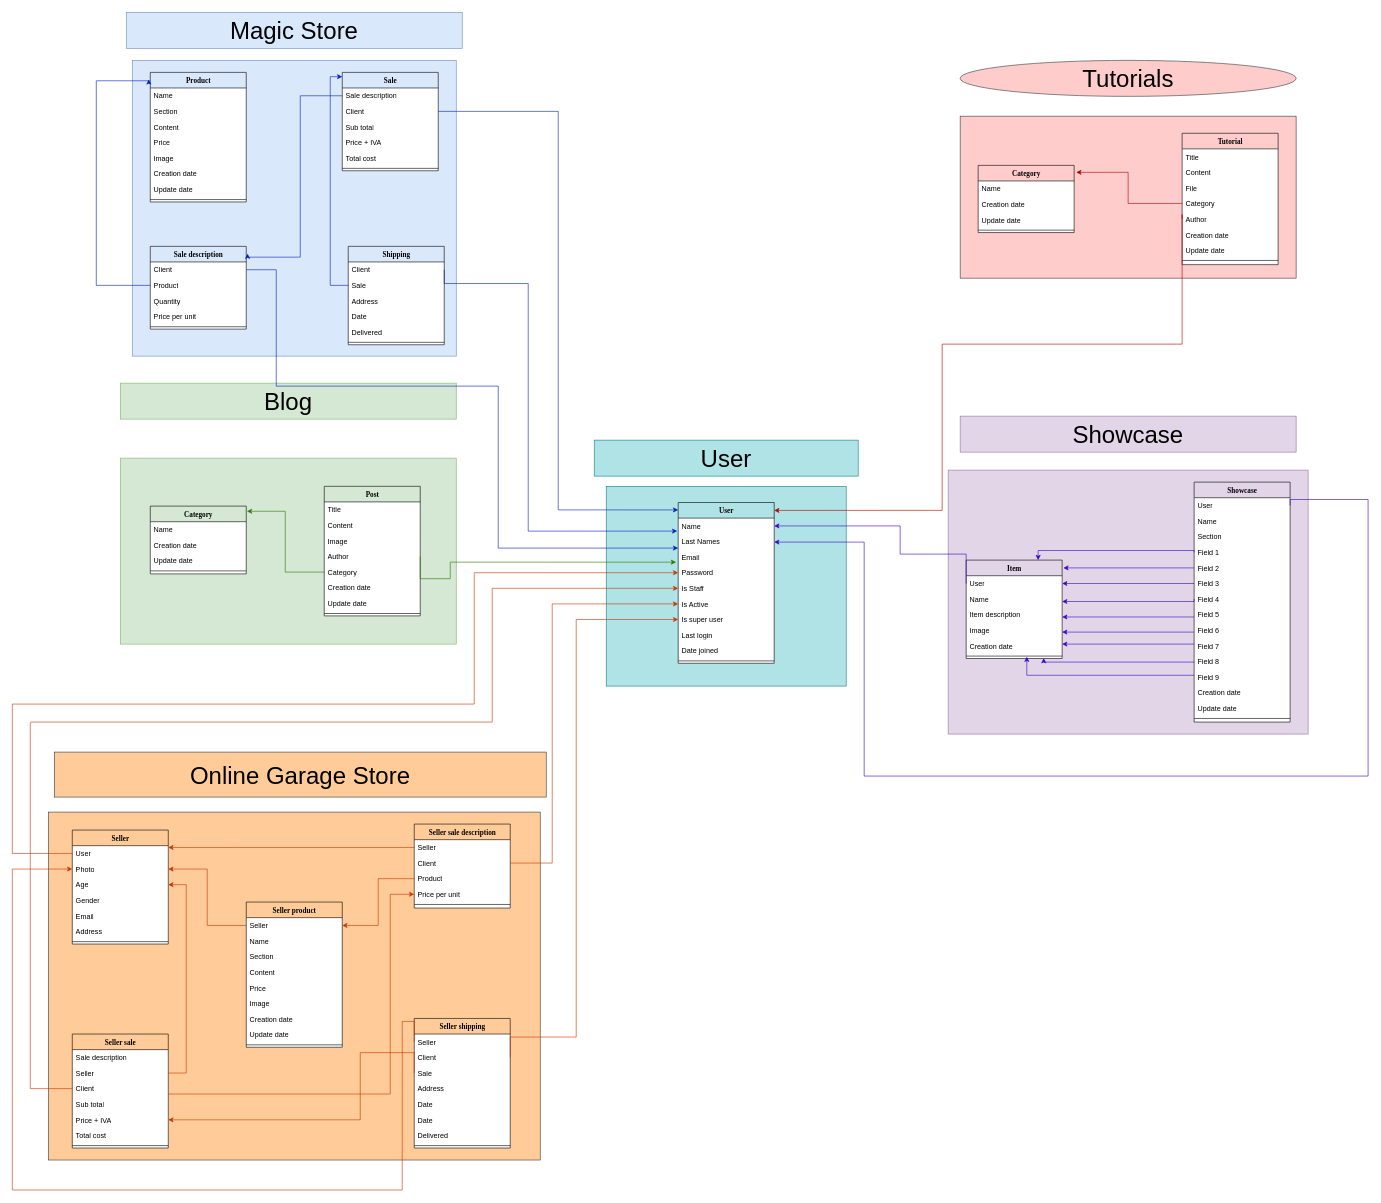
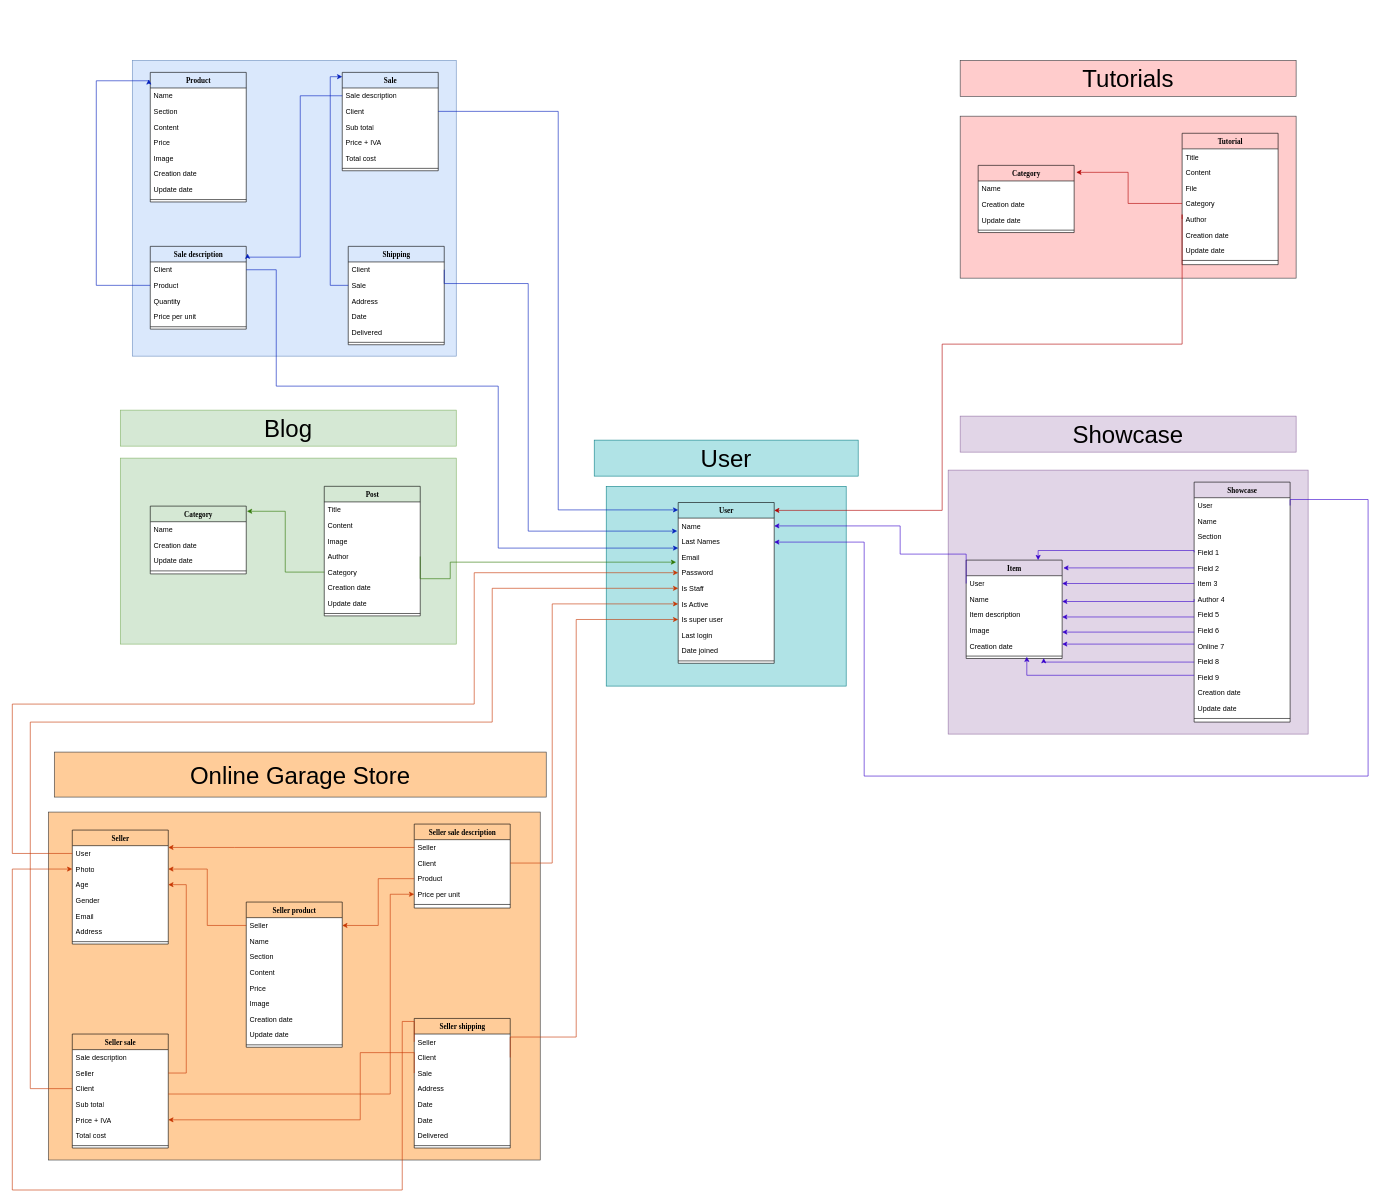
node "Magic Store": removed
node "Tutorials": shape ellipse -> rectangle
node "Blog": moved (288, 401) -> (288, 428)
node "Field 3": label "Field 3" -> "Item 3"
node "Field 4": label "Field 4" -> "Author 4"
node "Field 7": label "Field 7" -> "Online 7"
